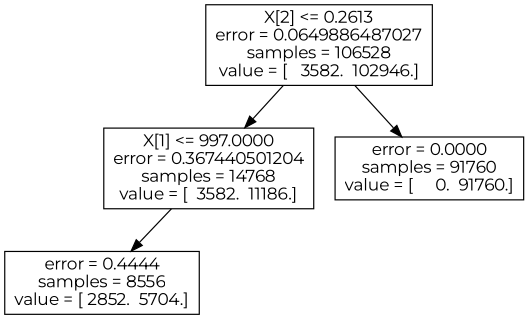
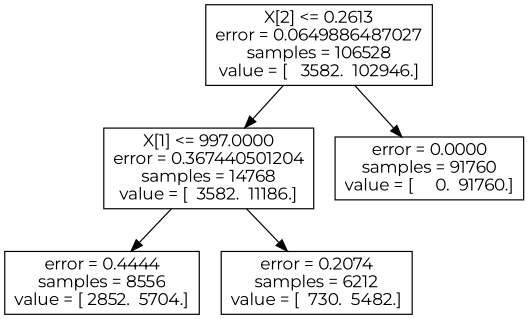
node "error = 0.2074 samples = 6212 value = [  730.  5482.]": added
